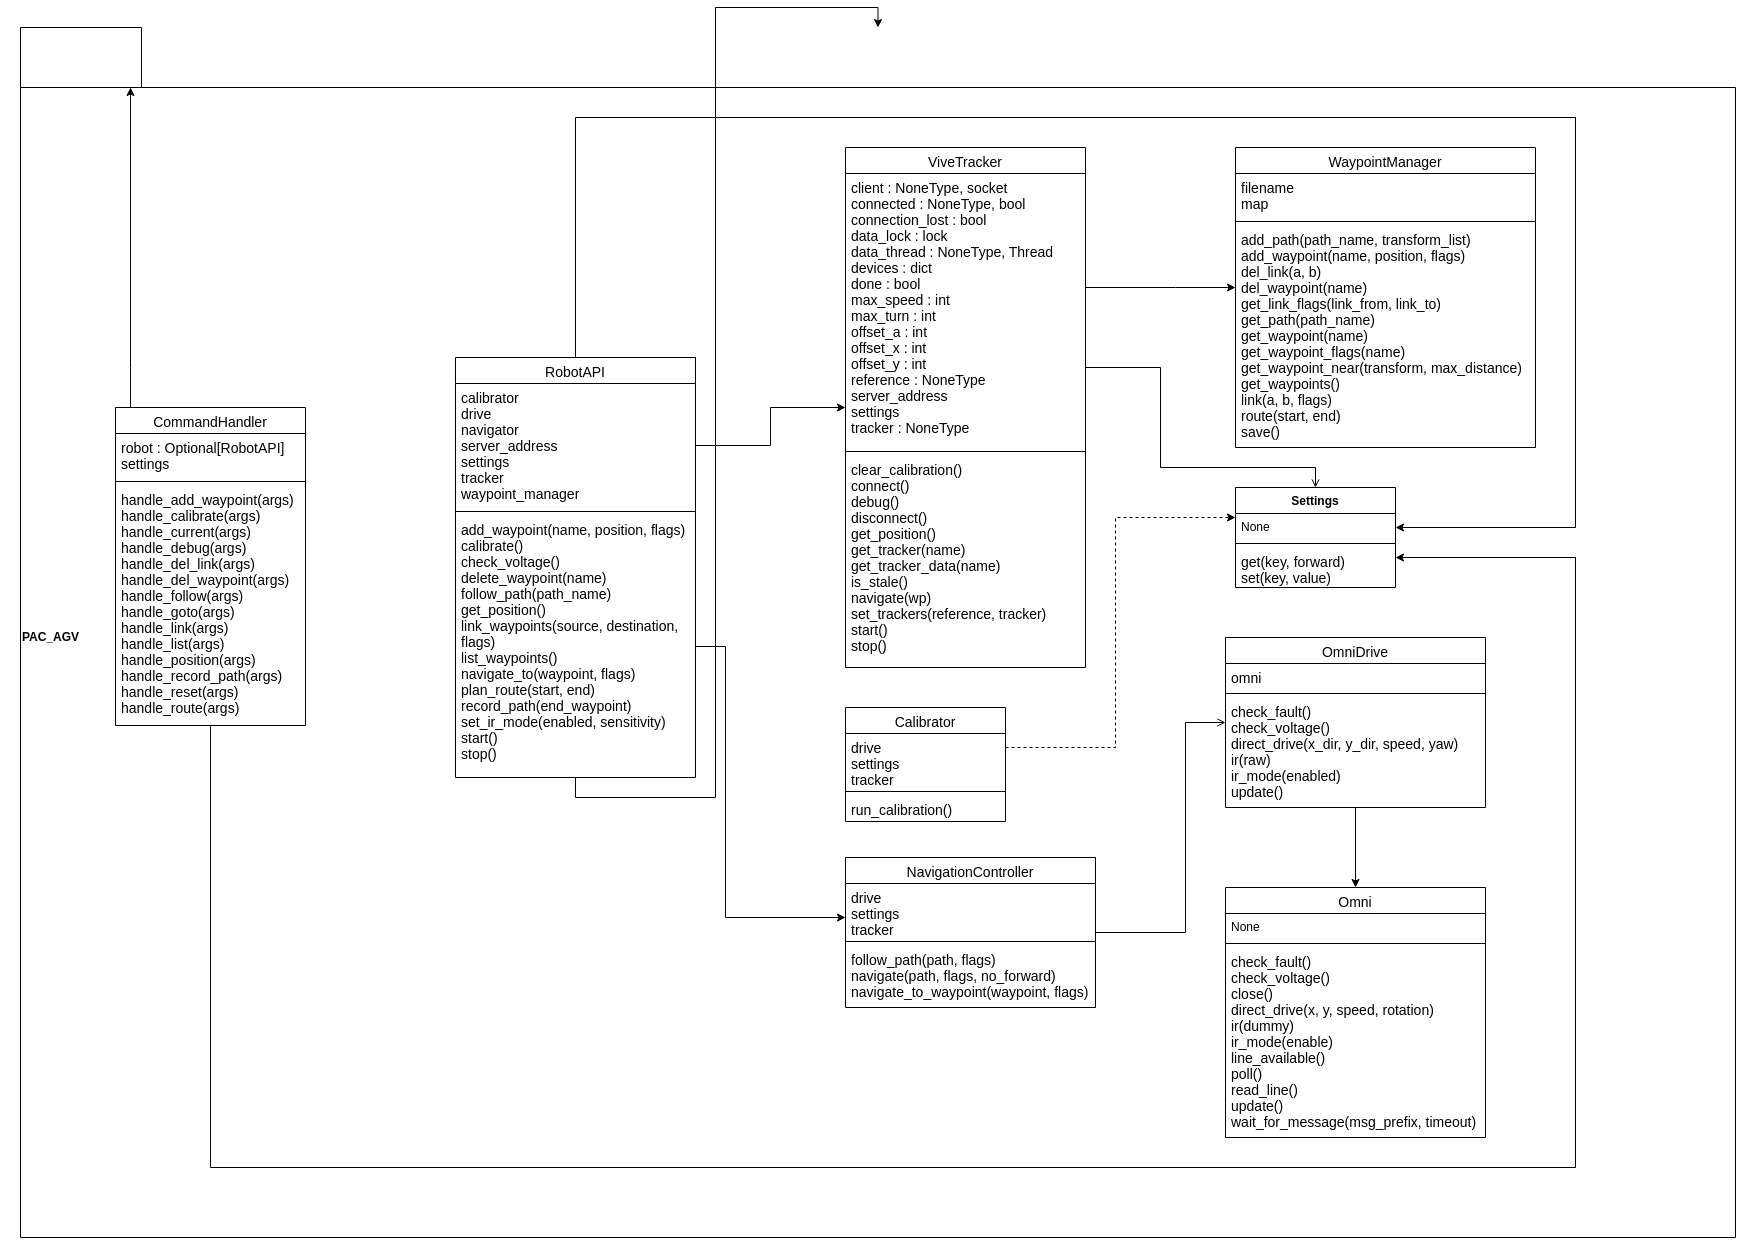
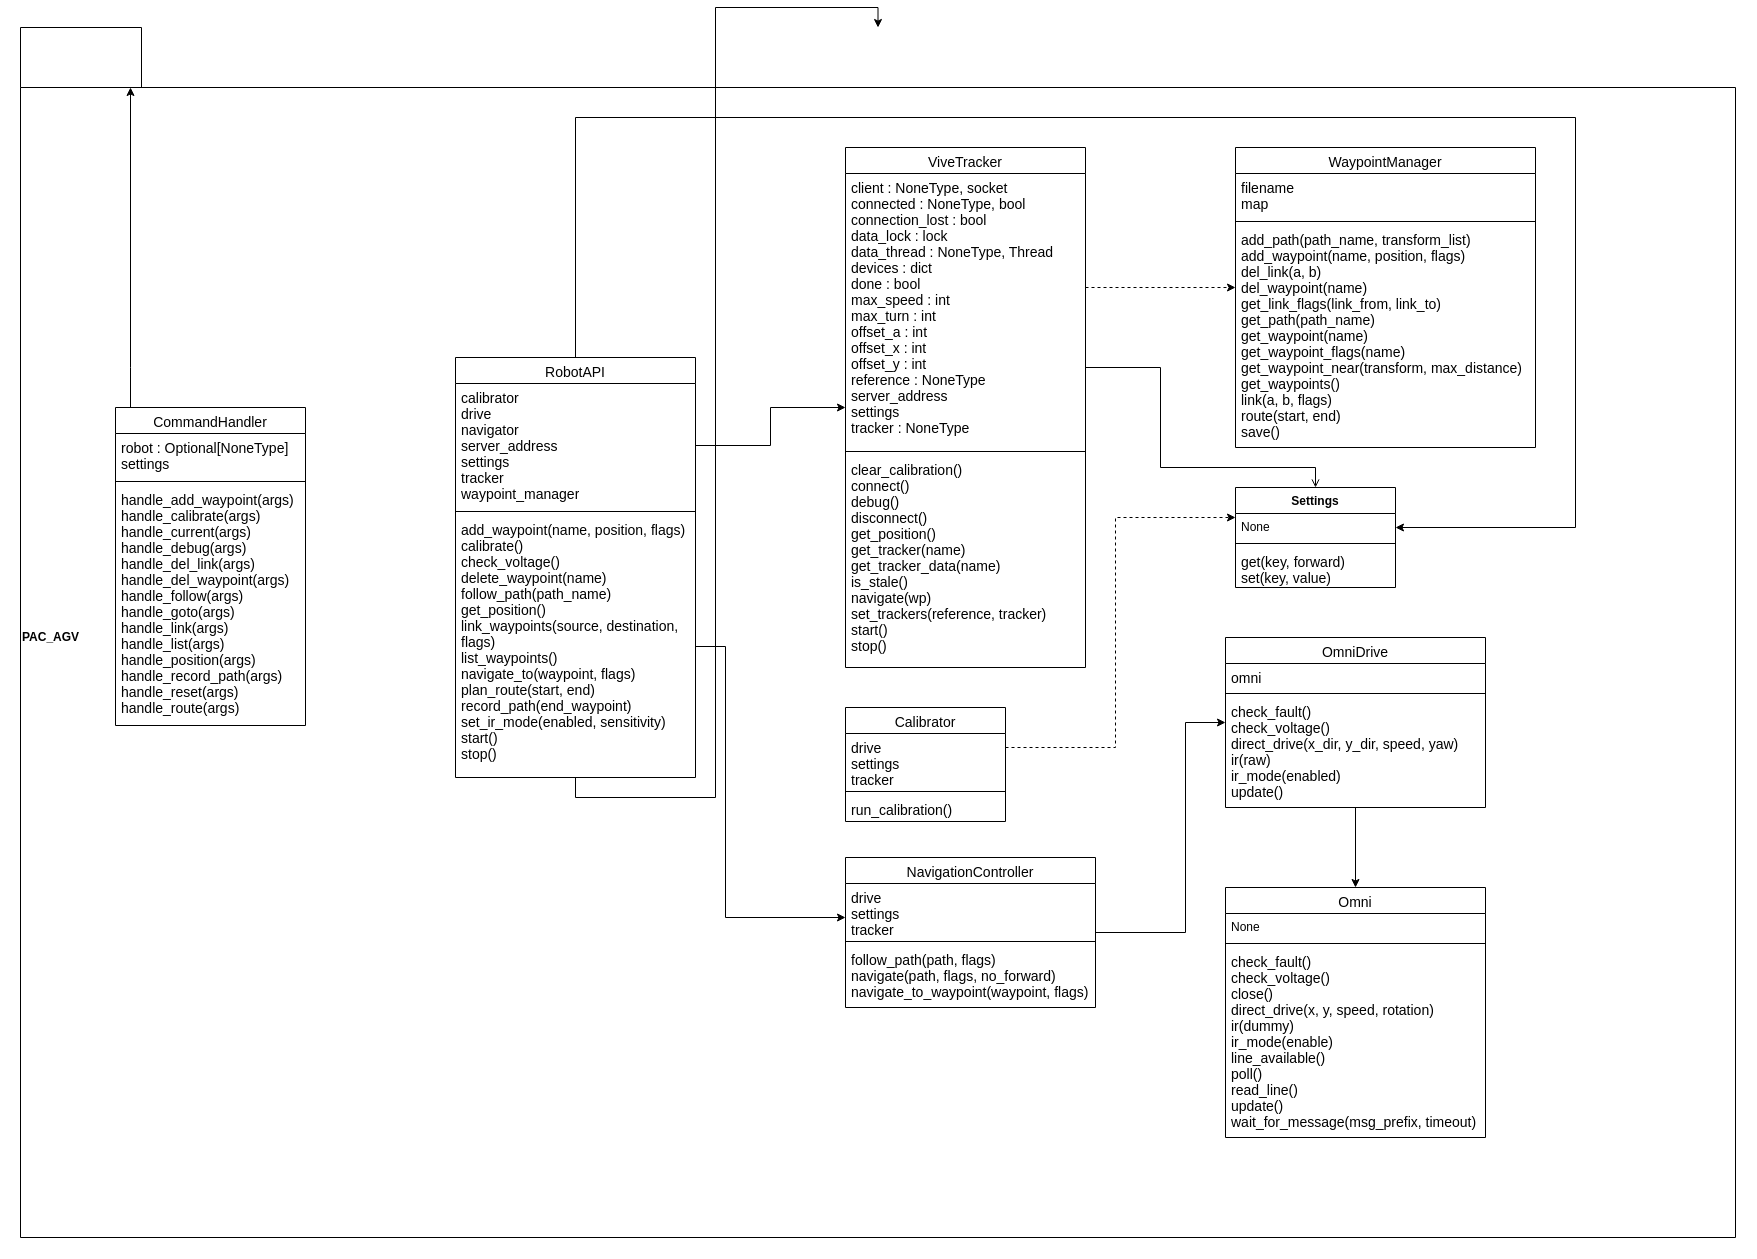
edge "ViveTracker" -> "WaypointManager": style solid -> dashed
node "robot : Optional[RobotAPI] settings": label "robot : Optional[RobotAPI] settings" -> "robot : Optional[NoneType] settings"
edge "NavigationController" -> "OmniDrive": arrowhead open -> classic
edge "CommandHandler" -> "Settings": removed
